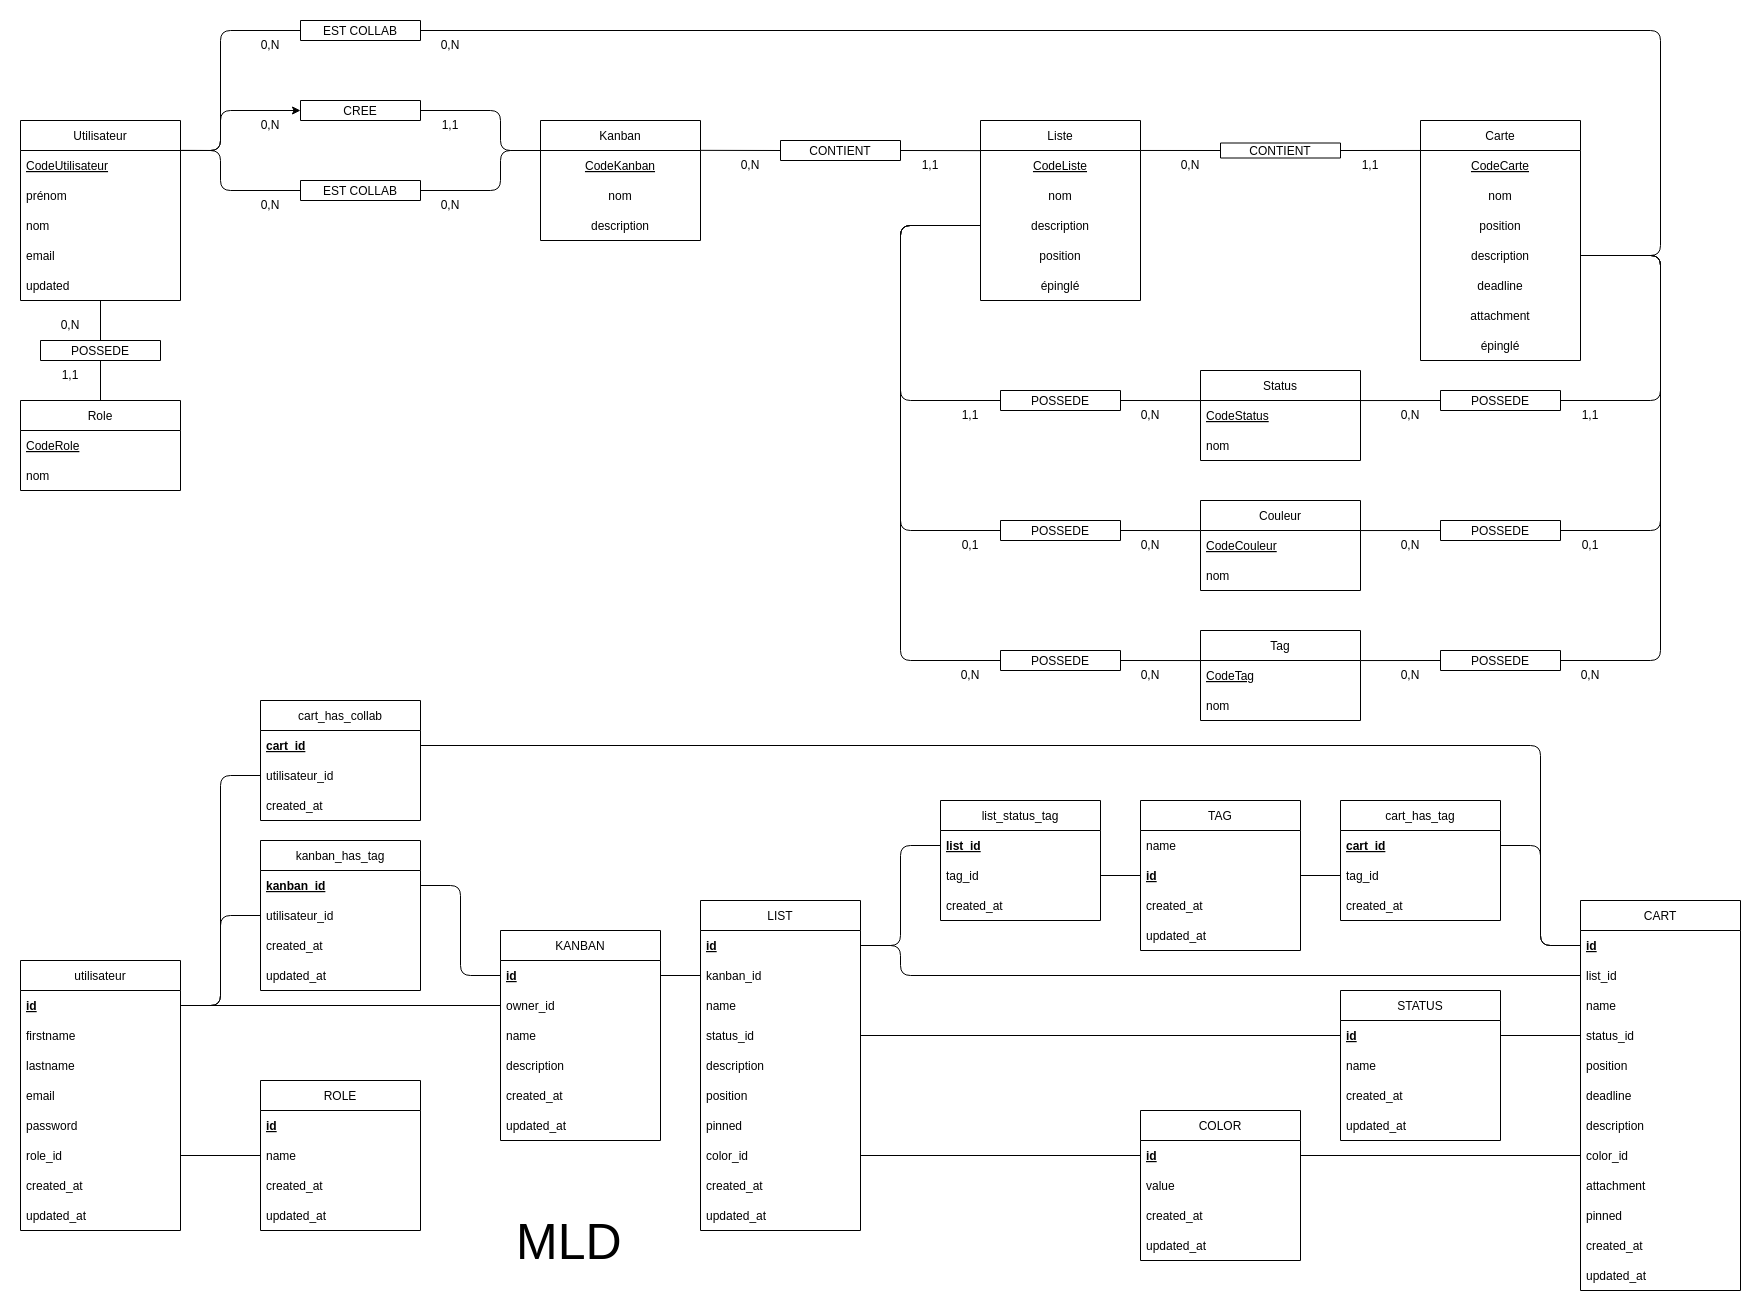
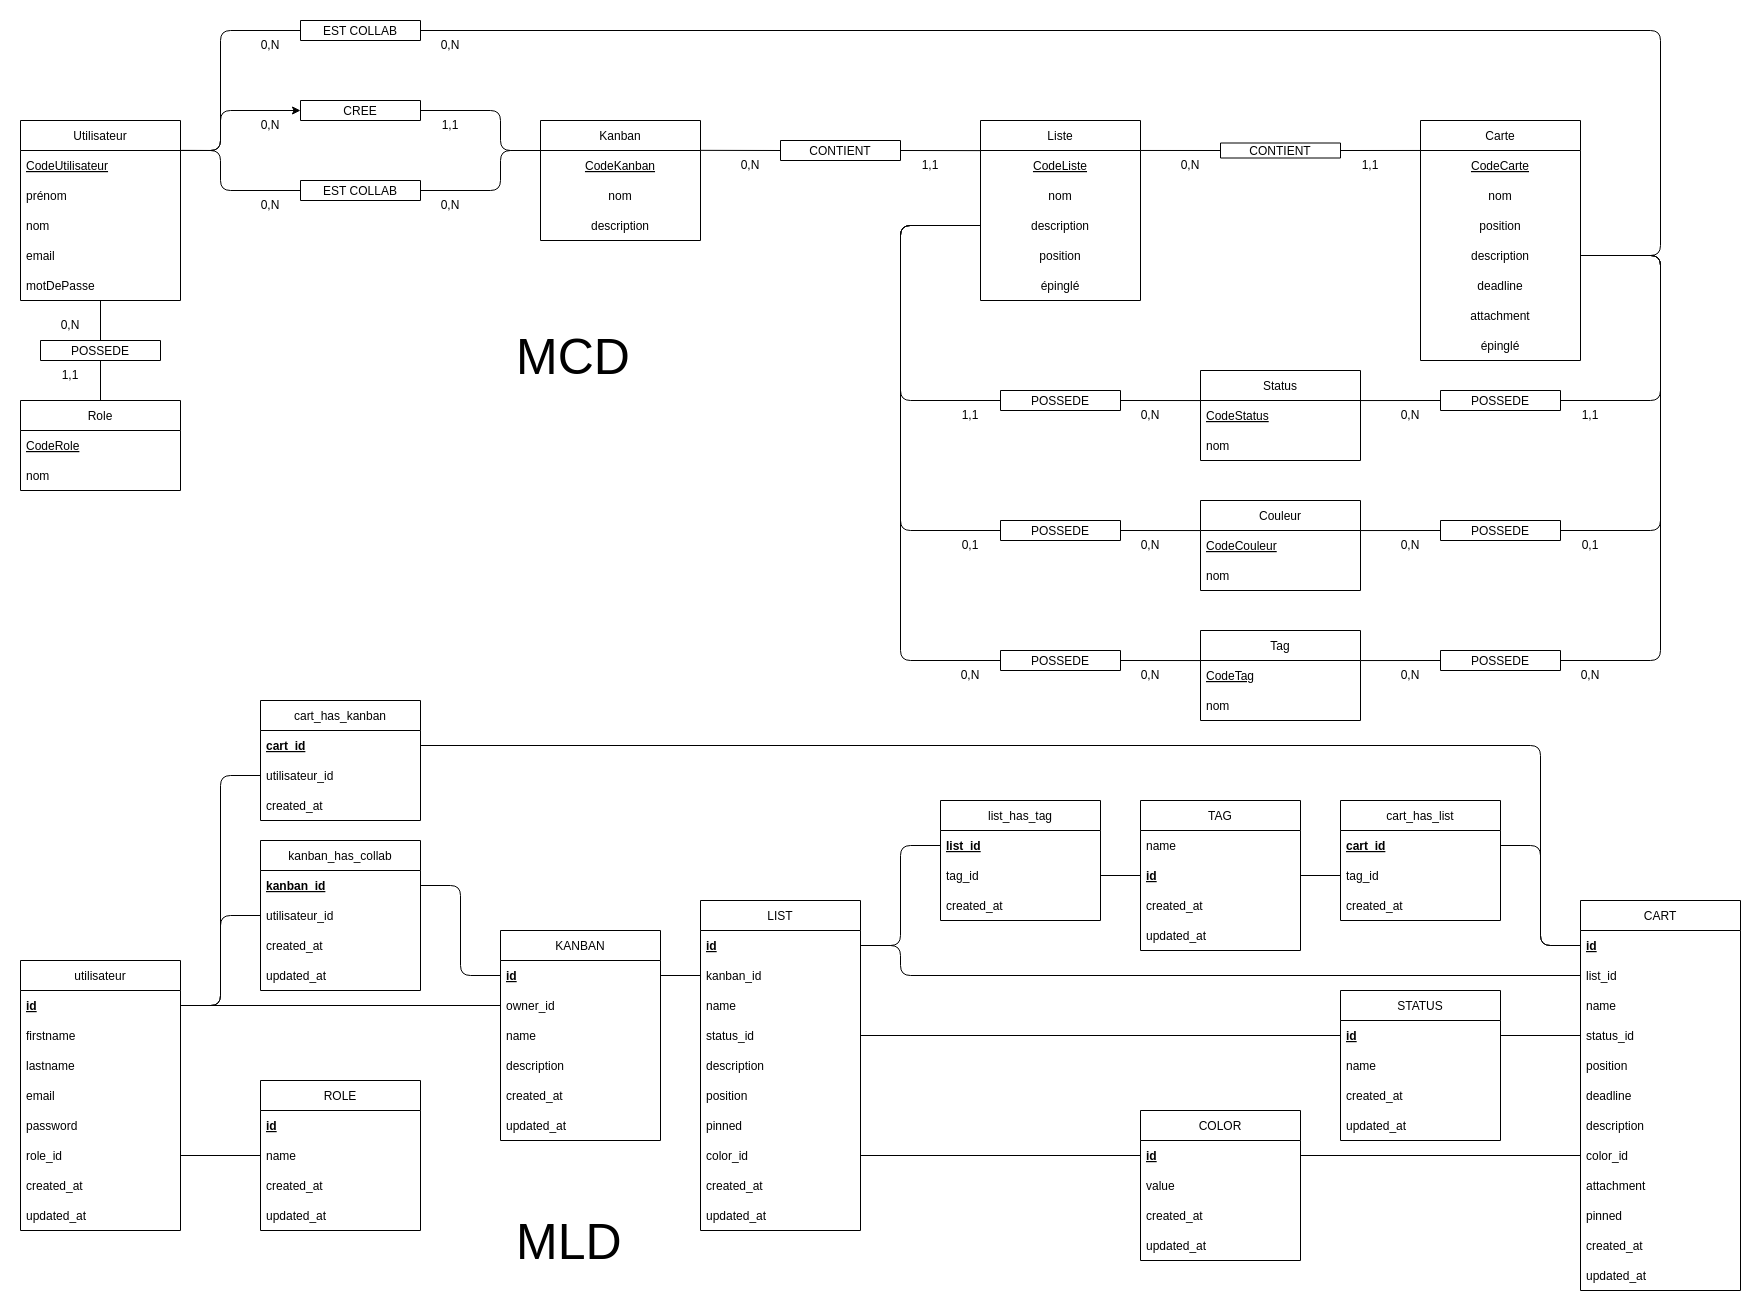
node "updated": label "updated" -> "motDePasse"
node "MCD": added
node "cart_has_collab": label "cart_has_collab" -> "cart_has_kanban"
node "list_status_tag": label "list_status_tag" -> "list_has_tag"
node "cart_has_tag": label "cart_has_tag" -> "cart_has_list"
node "kanban_has_tag": label "kanban_has_tag" -> "kanban_has_collab"
